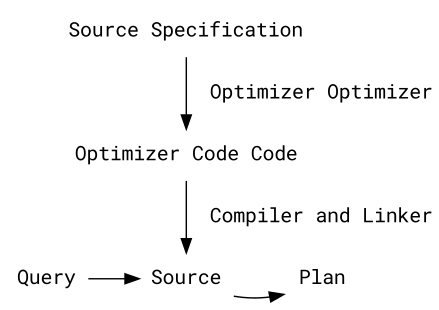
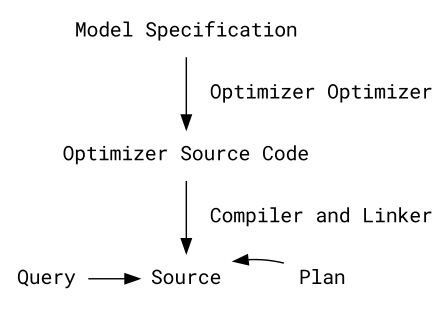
node "Source Specification": label "Source Specification" -> "Model Specification"
node "Optimizer Code Code": label "Optimizer Code Code" -> "Optimizer Source Code"
edge "Source" -> "Plan": reversed
